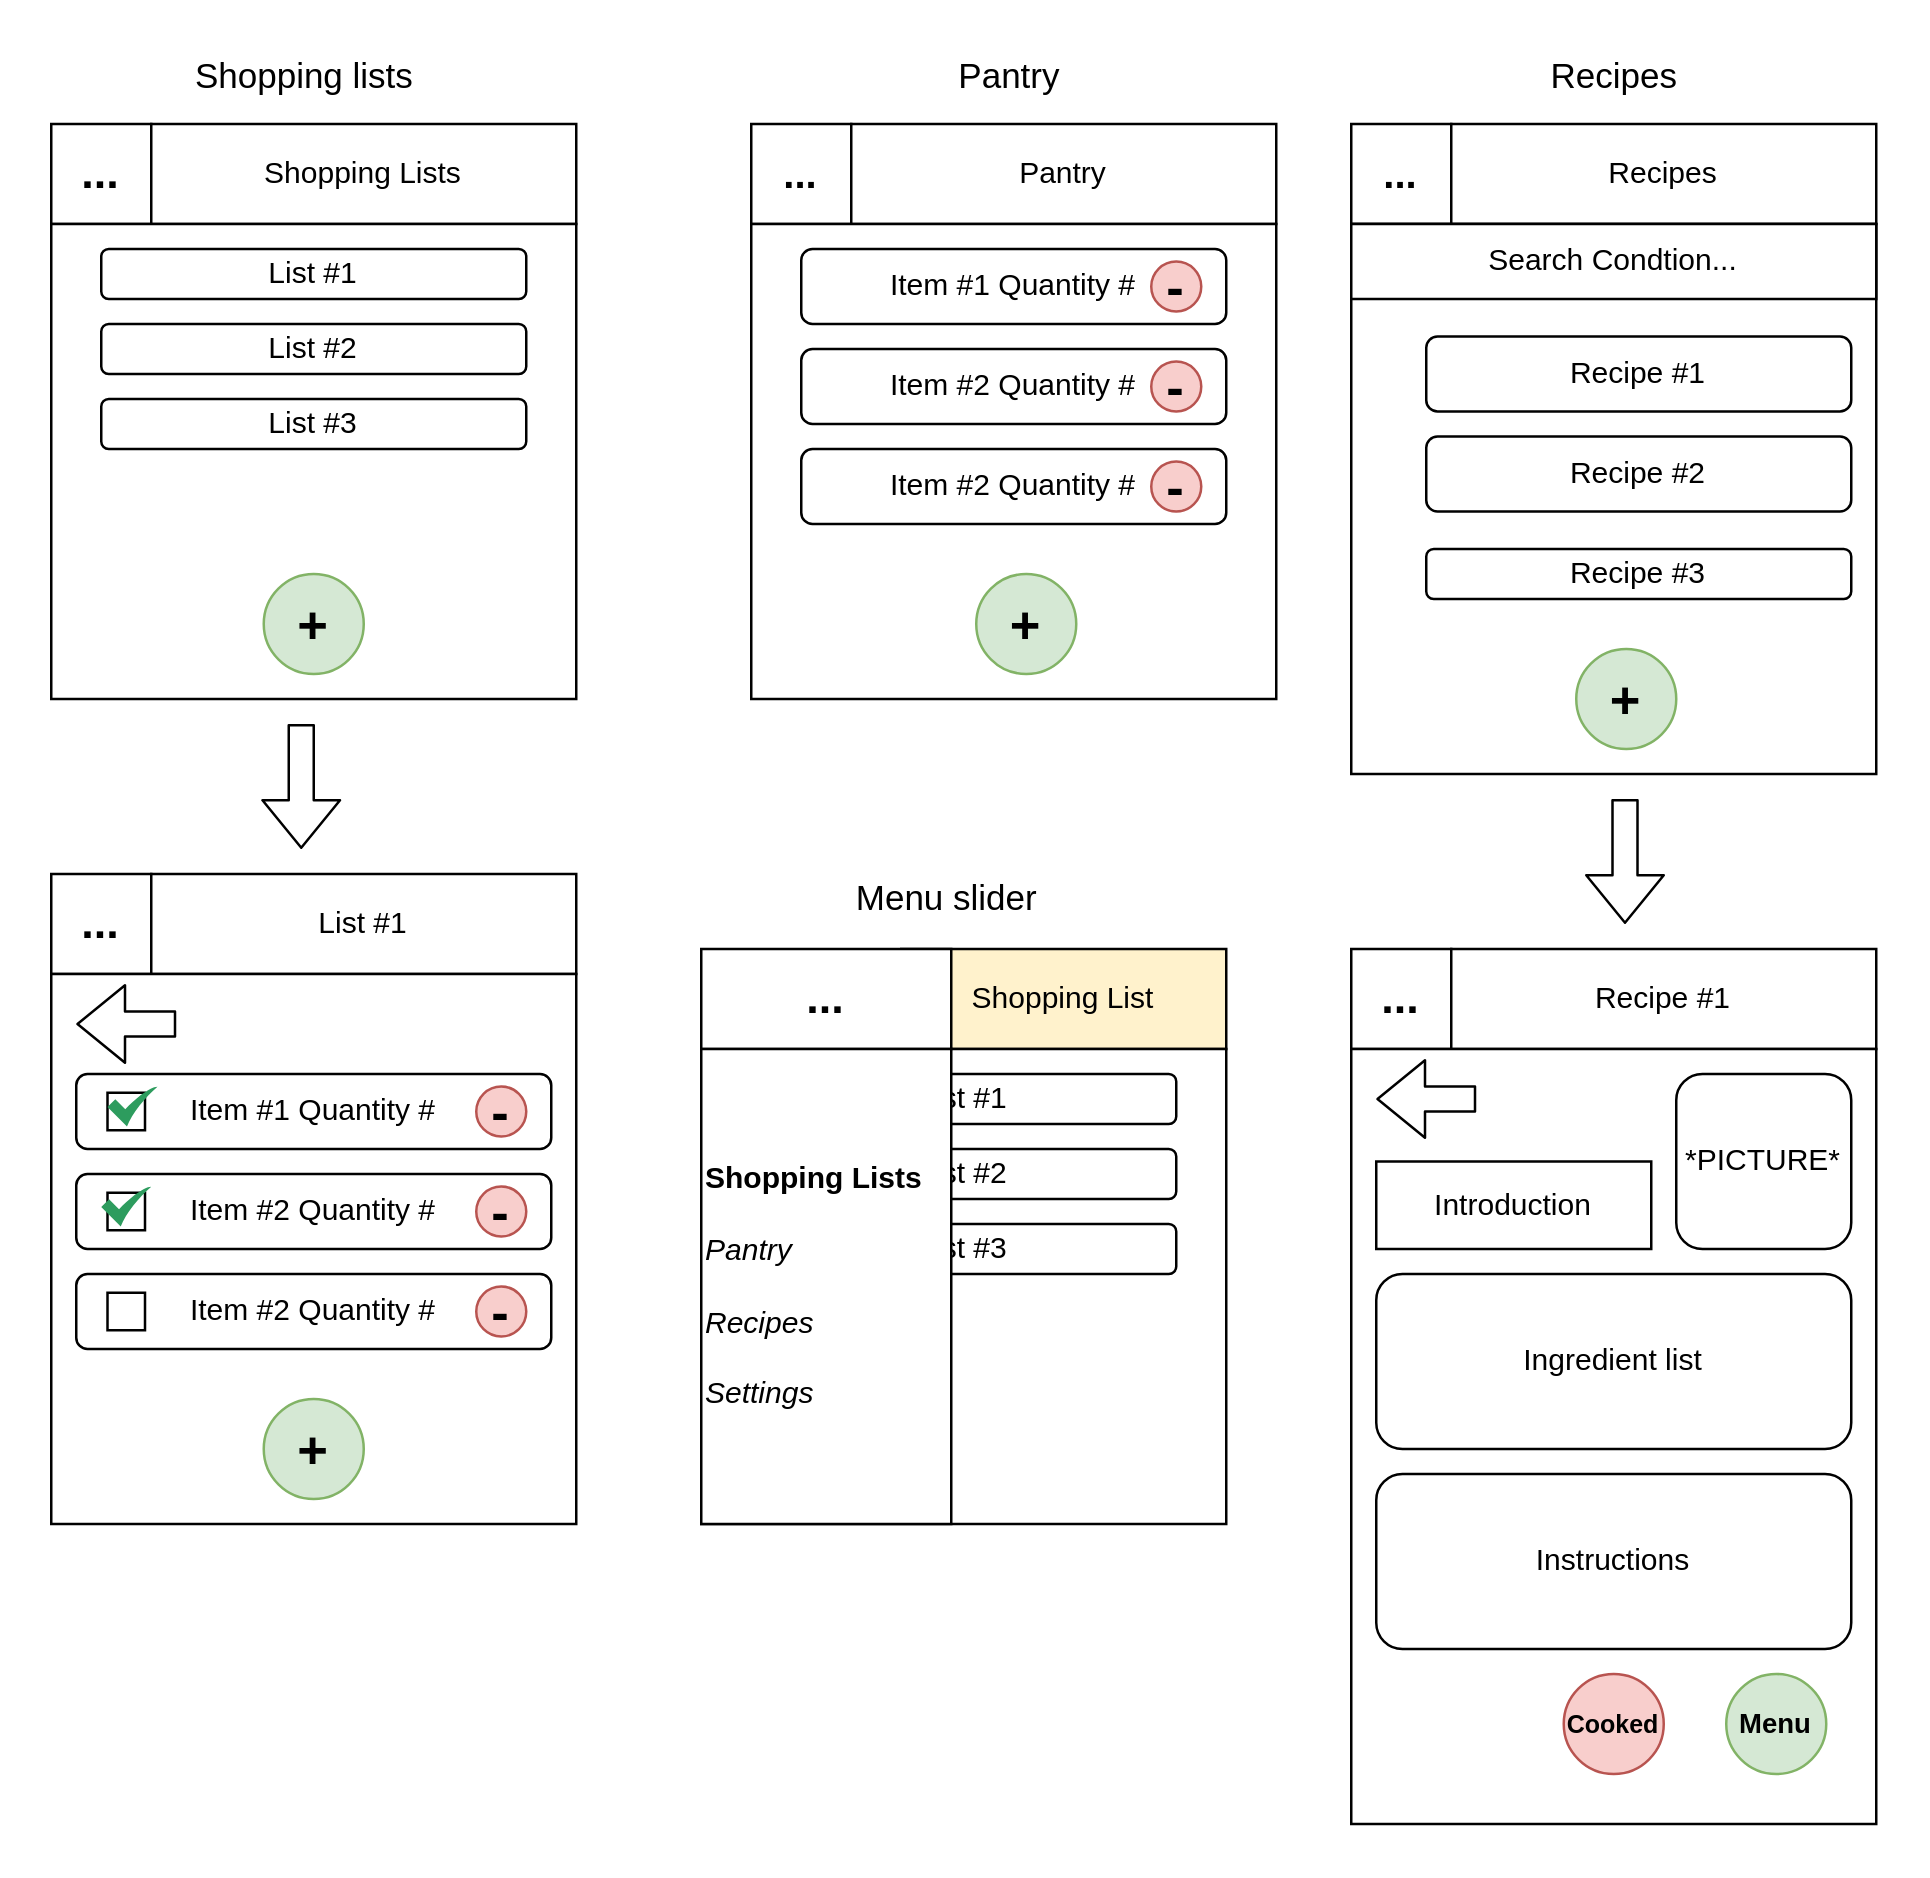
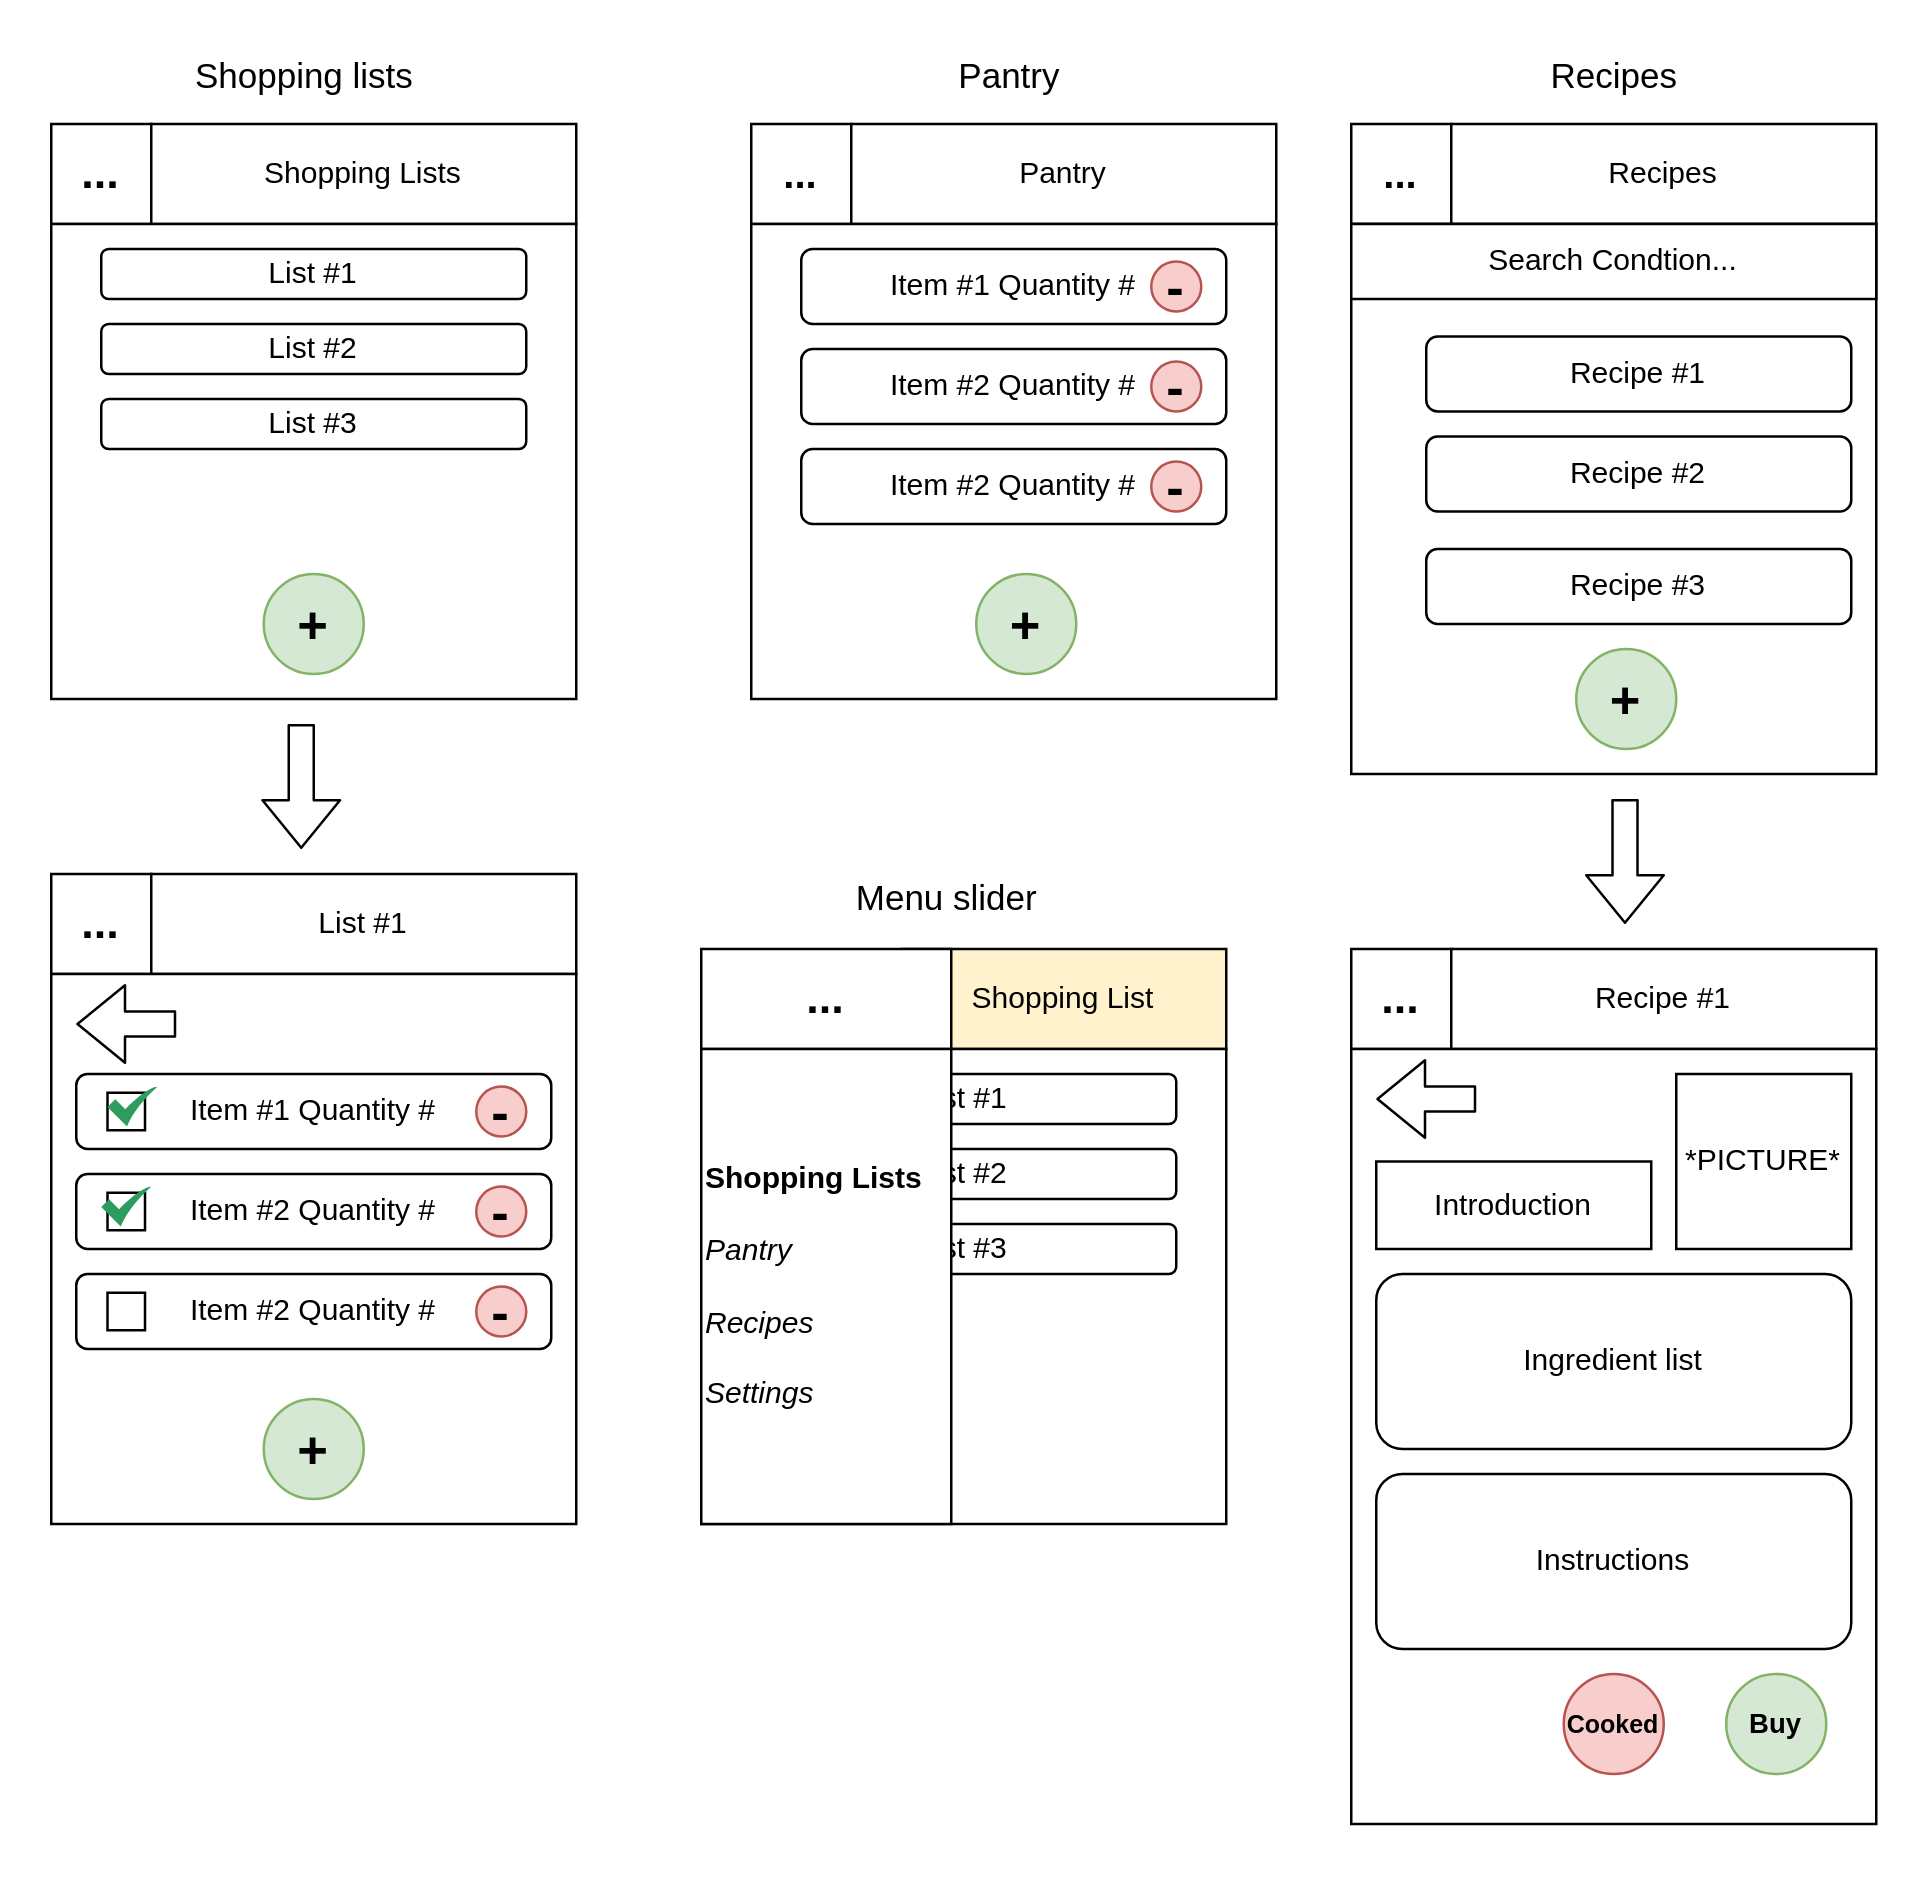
node "Recipe #3": size 425x50 -> 425x75
node "*PICTURE*": shape rounded rectangle -> rectangle
node "Menu": label "Menu" -> "Buy"
